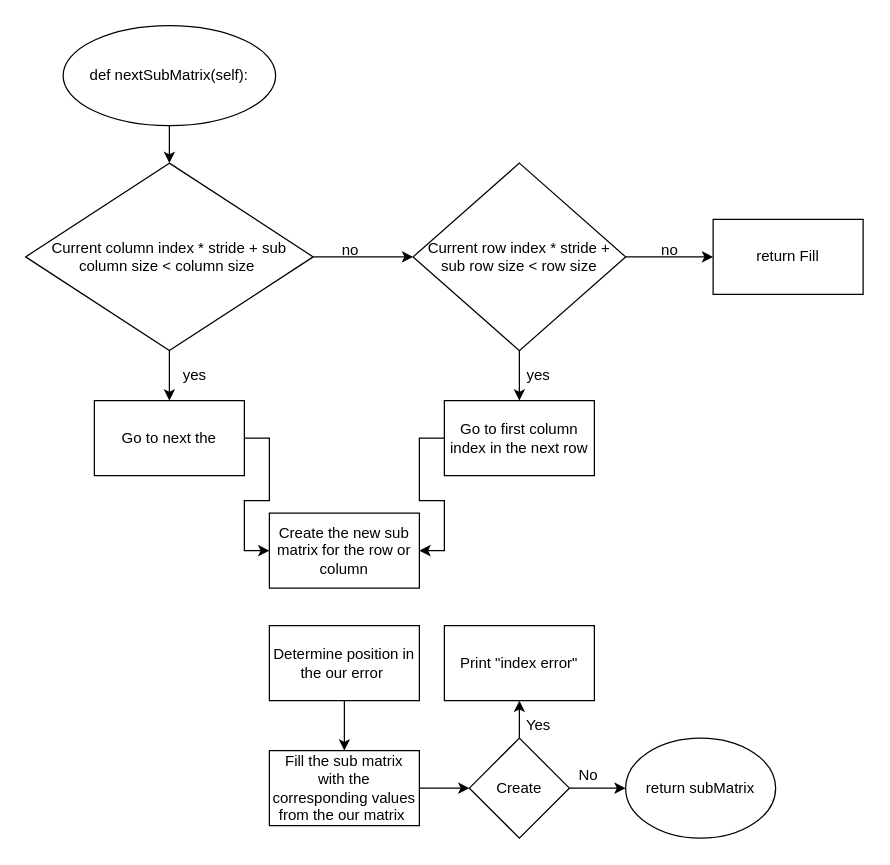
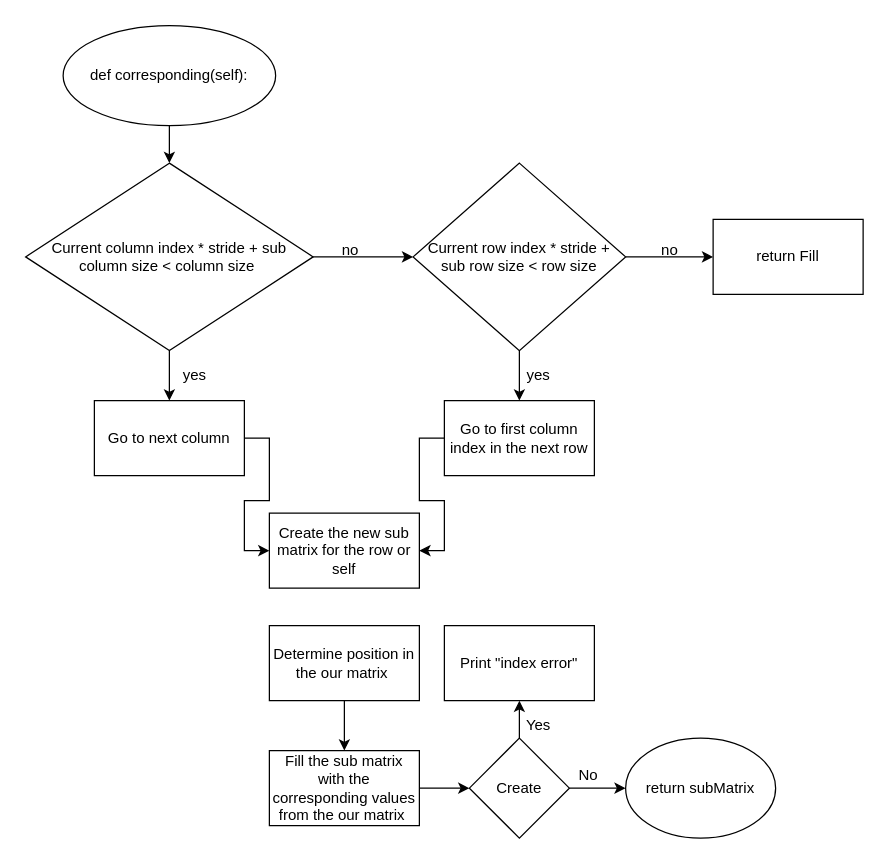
node "def nextSubMatrix(self):": label "def nextSubMatrix(self):" -> "def corresponding(self):"
node "Go to next the": label "Go to next the" -> "Go to next column"
node "Create the new sub matrix for the row or column": label "Create the new sub matrix for the row or column" -> "Create the new sub matrix for the row or self"
node "Determine position in the our error": label "Determine position in the our error" -> "Determine position in the our matrix"
